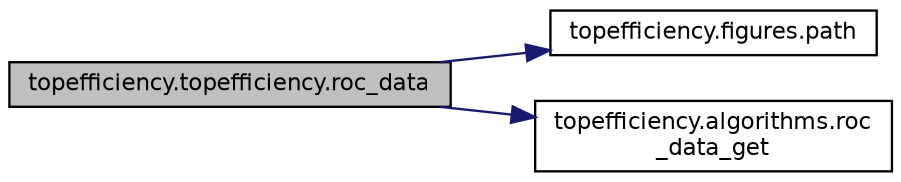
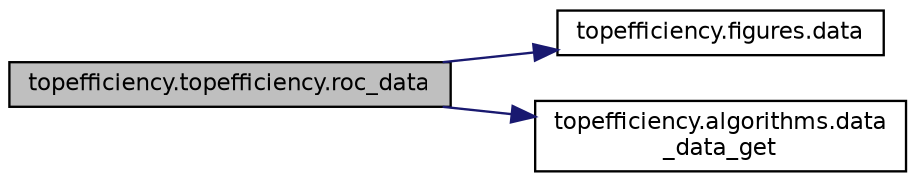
node "topefficiency.figures.path": label "topefficiency.figures.path" -> "topefficiency.figures.data"
node "topefficiency.algorithms.roc _data_get": label "topefficiency.algorithms.roc _data_get" -> "topefficiency.algorithms.data _data_get"
